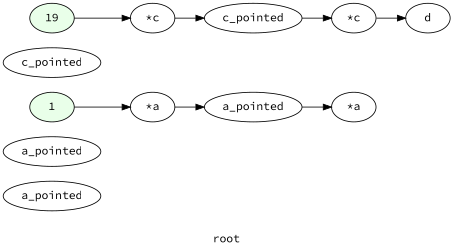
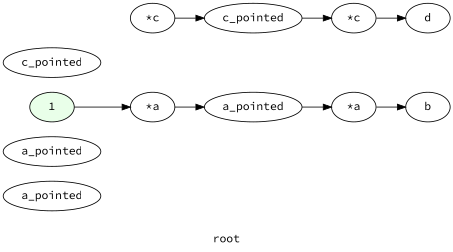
node "19": removed
node "b": added
